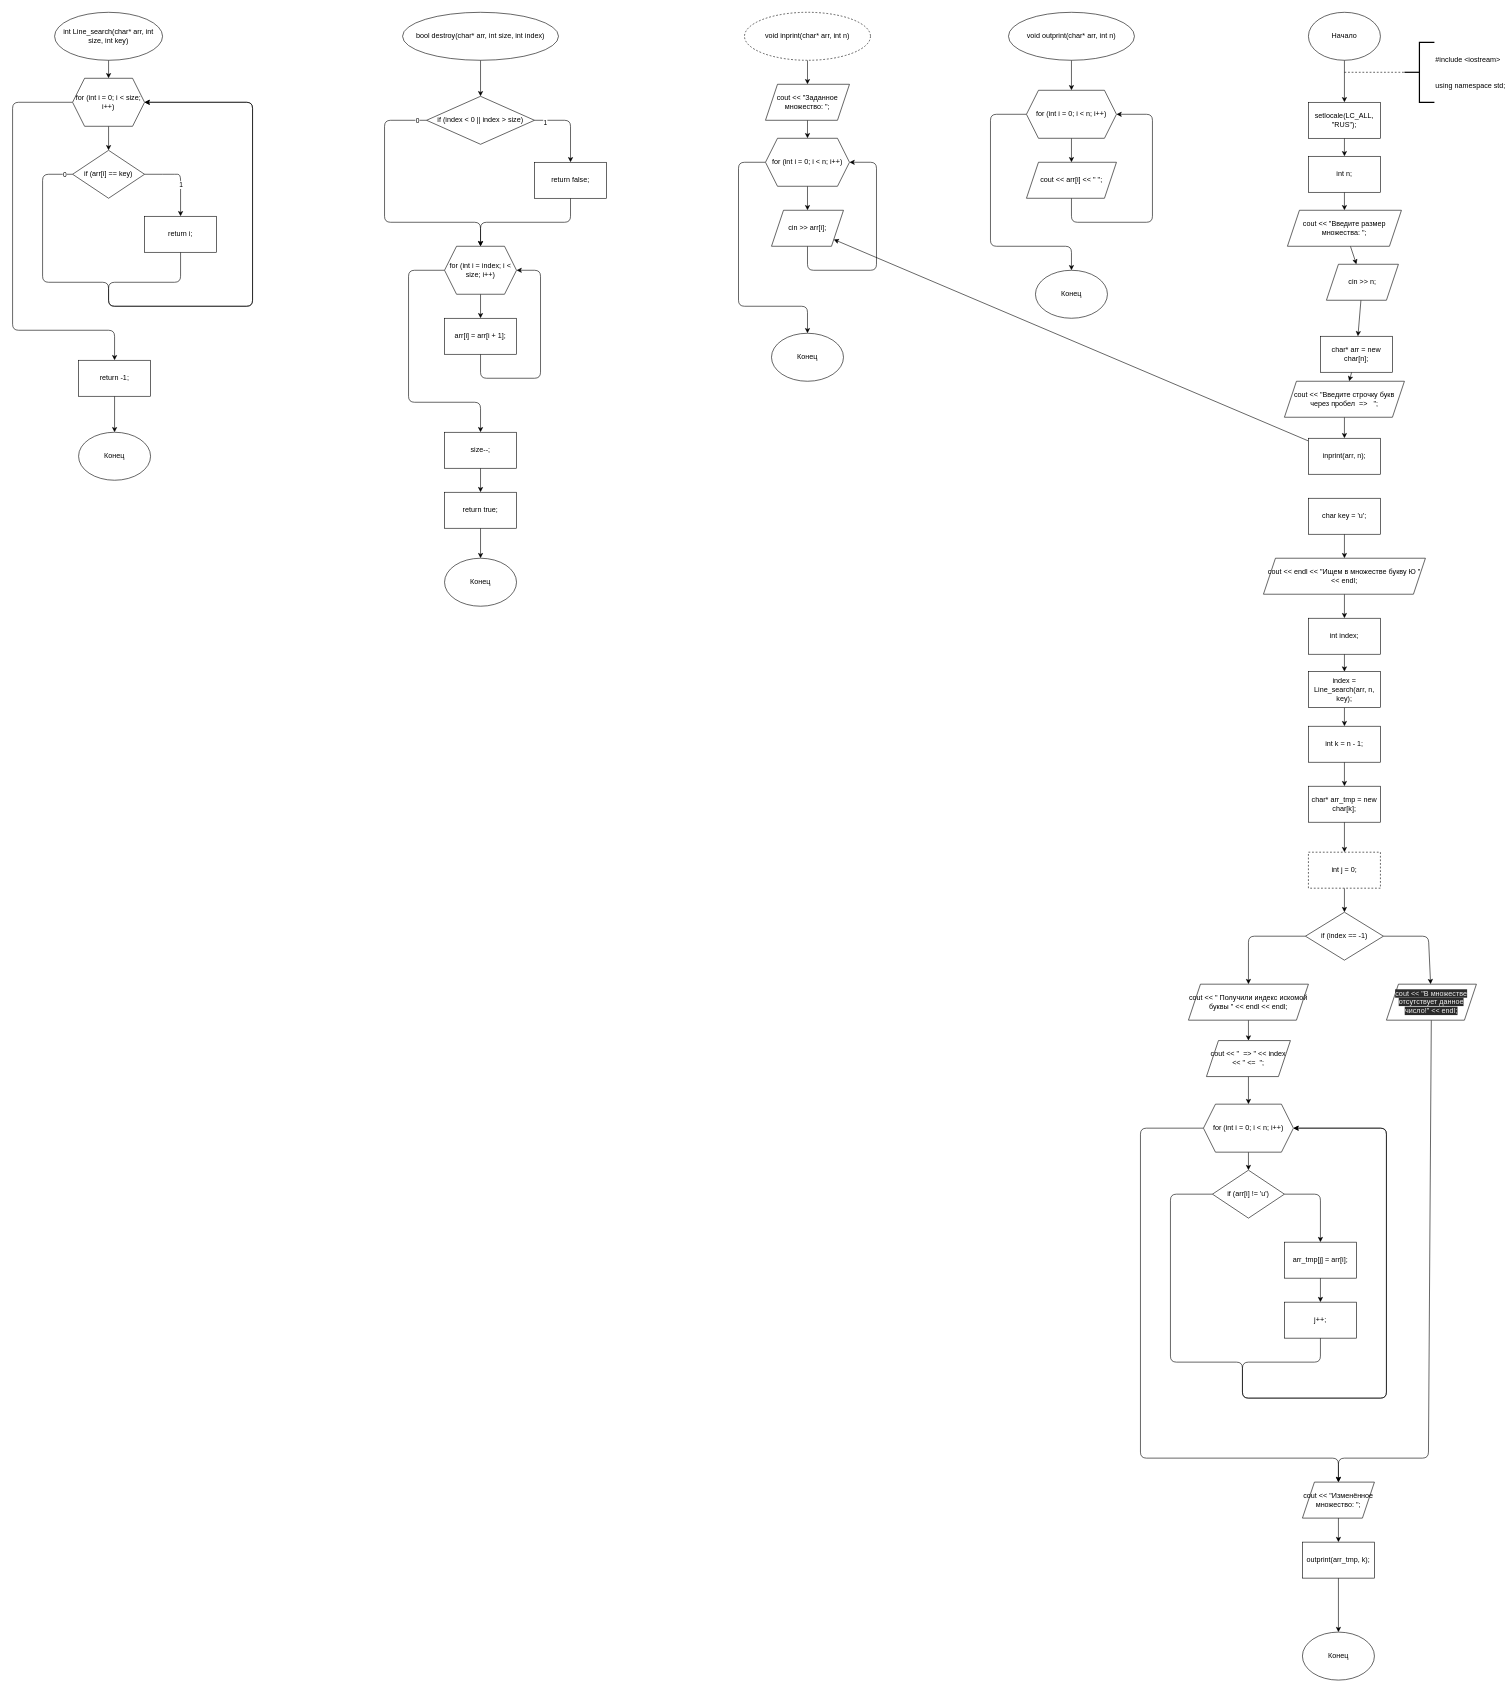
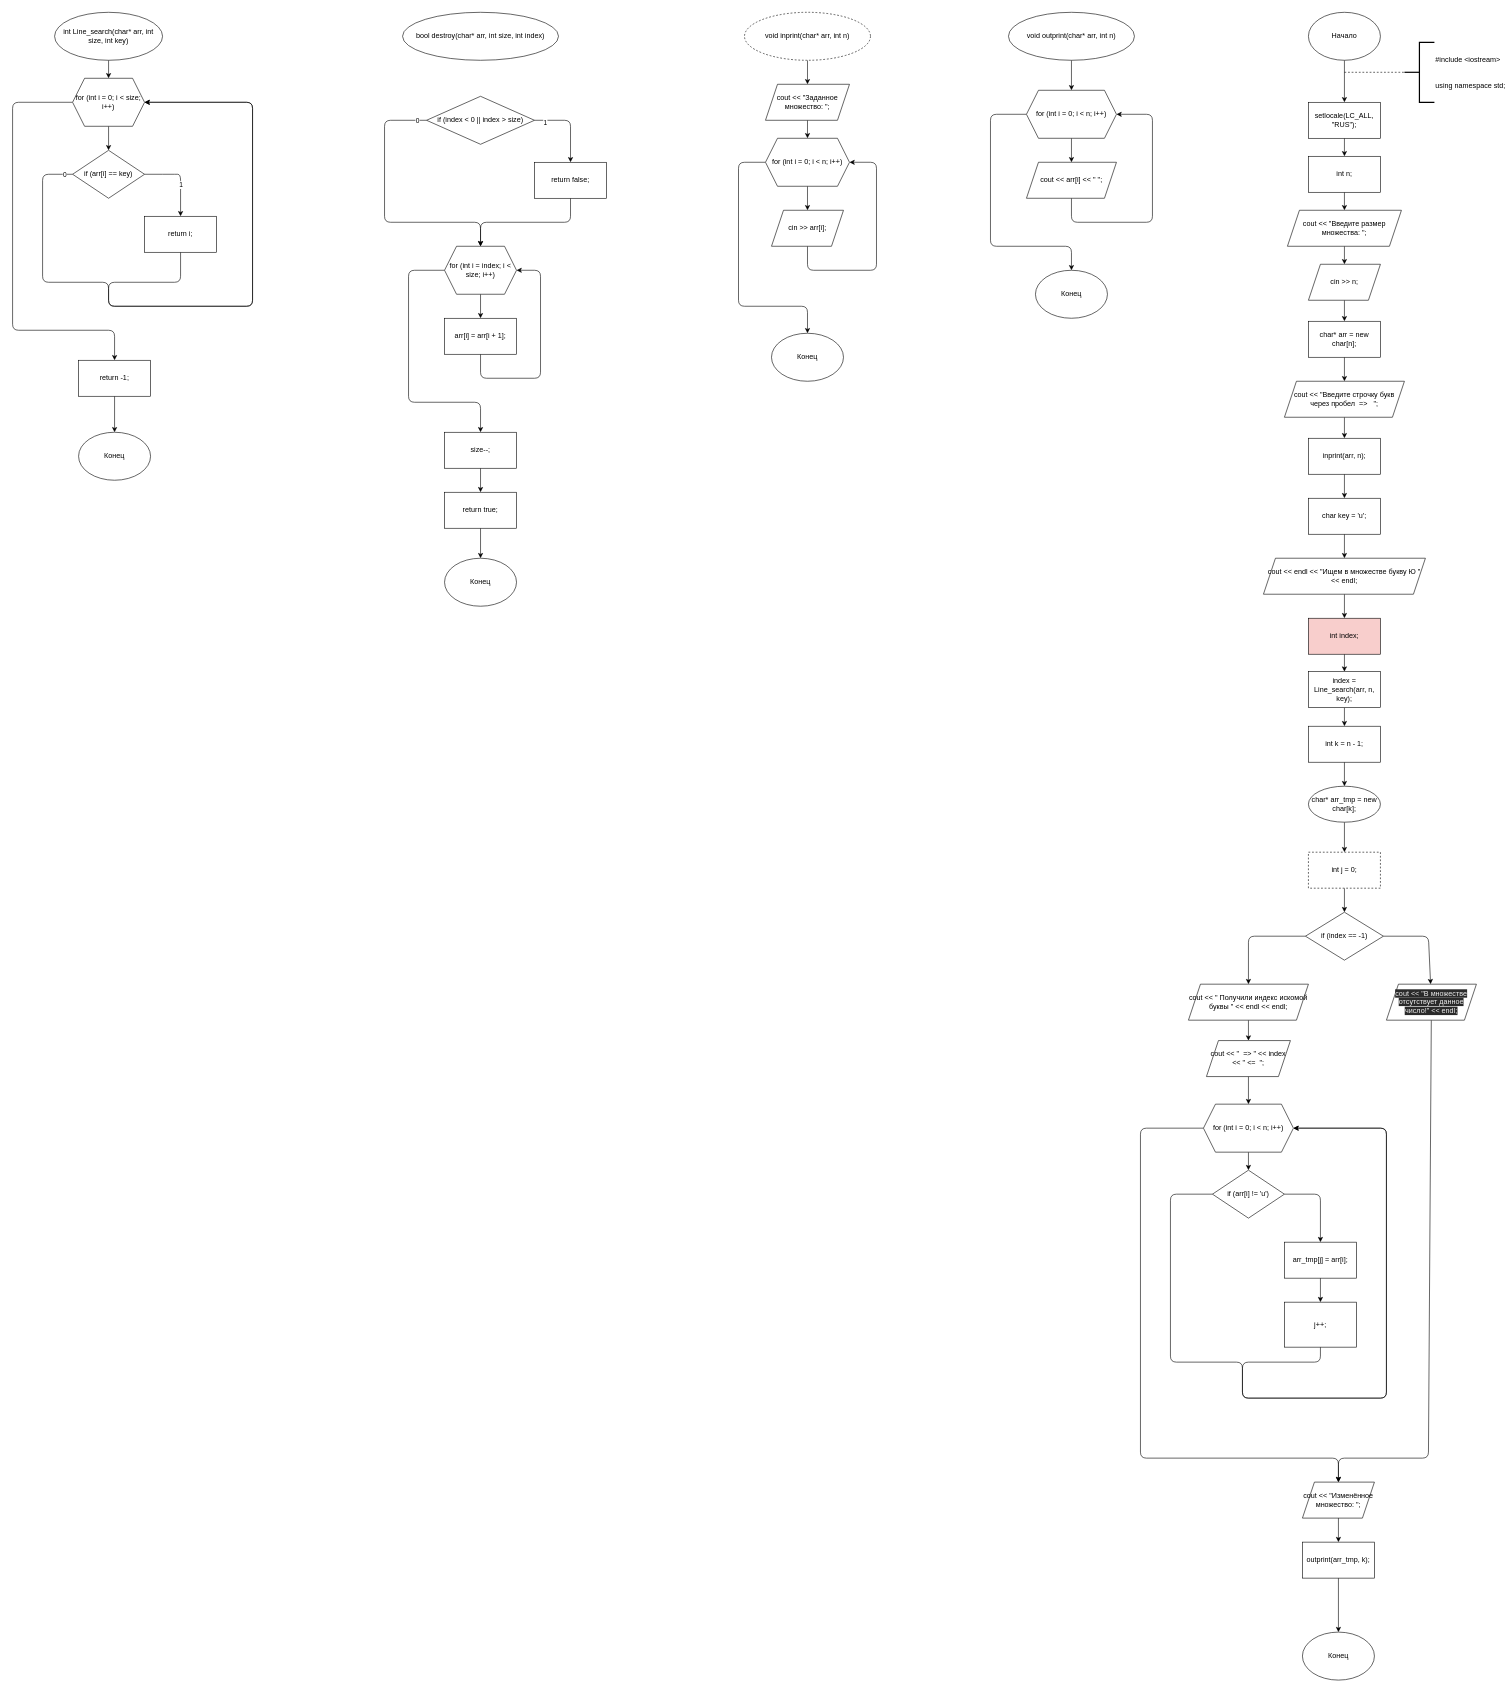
edge "bool destroy(char* arr, int size, int index)" -> "if (index size)": removed
node "cin >> n;": moved (1362, 282) -> (1344, 282)
edge "inprint(arr, n);" -> "cin >> arr[i];": now "inprint(arr, n);" -> "char key = 'u';"
node "char* arr = new char[n];": moved (1356, 354) -> (1344, 339)
node "int index;": fillcolor #ffffff -> #f8cecc
node "char* arr_tmp = new char[k];": shape rectangle -> ellipse
node "j++;": size 72x36 -> 72x45
